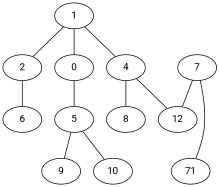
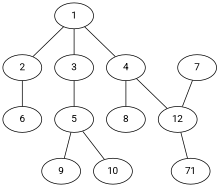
node "0": label "0" -> "3"
edge "7" -- "71": now "12" -- "71"
